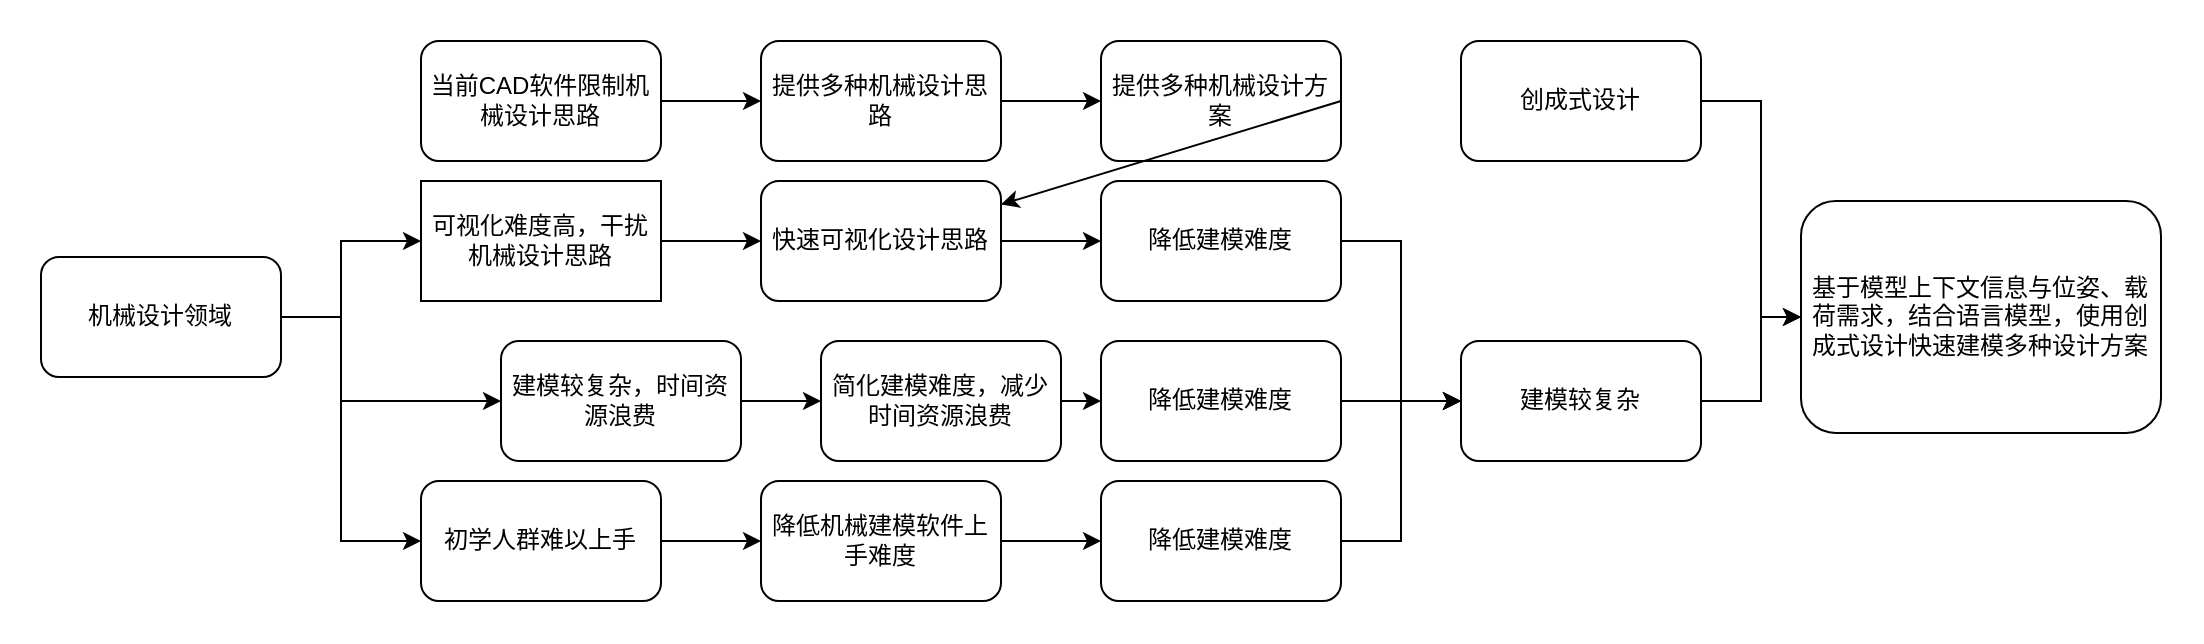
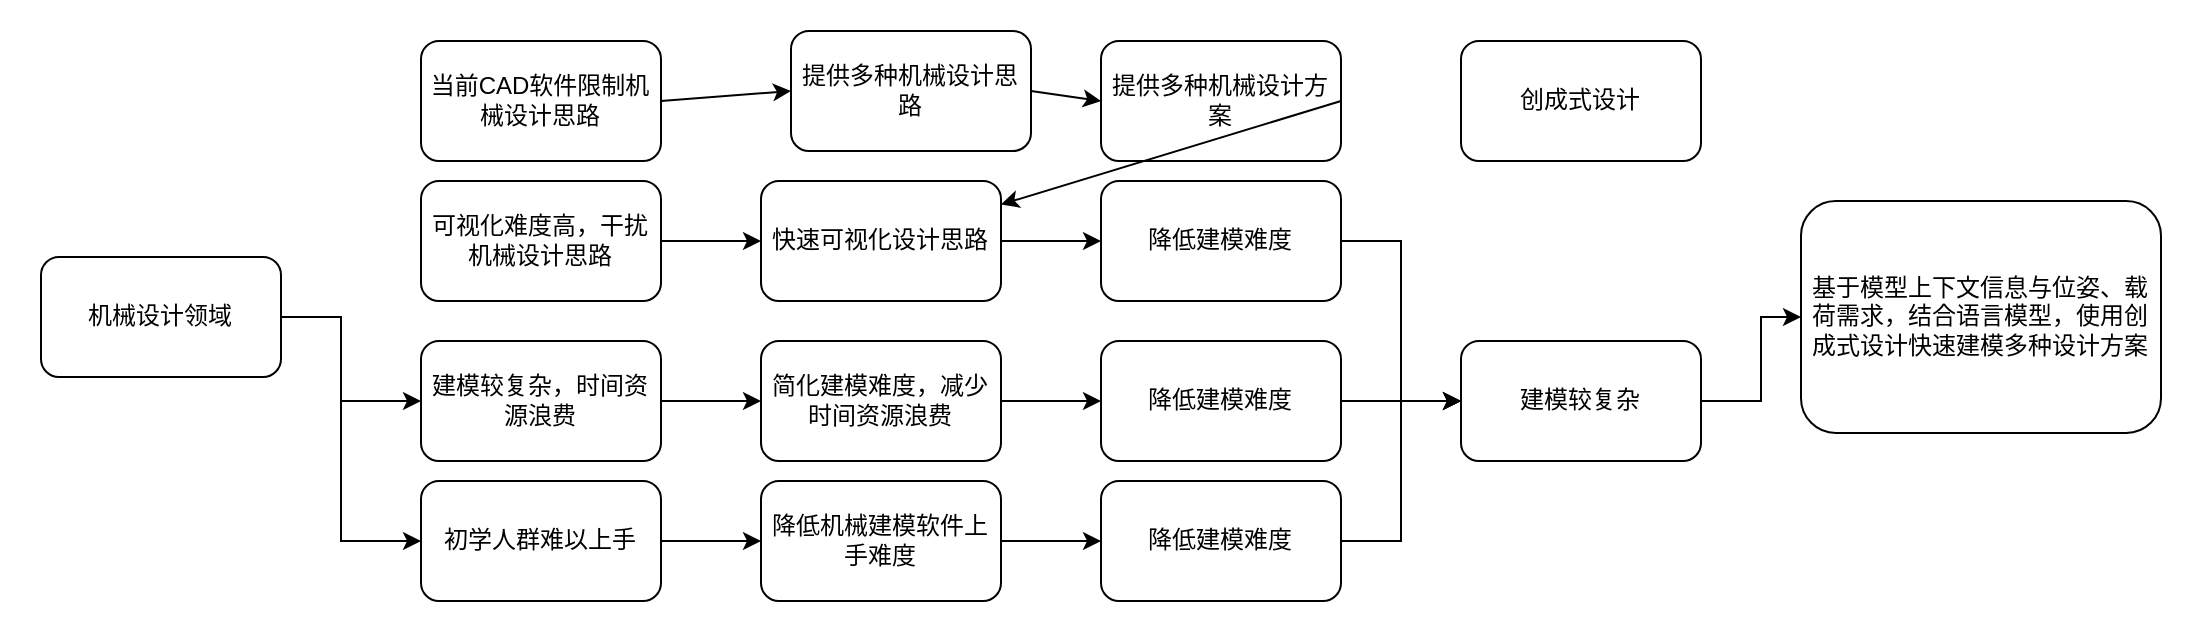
node "提供多种机械设计思路": moved (881, 101) -> (911, 91)
edge "创成式设计" -> "基于模型上下文信息与位姿、载荷需求，结合语言模型，使用创成式设计快速建模多种设计方案": removed
node "可视化难度高，干扰机械设计思路": shape rectangle -> rounded rectangle
edge "机械设计领域" -> "可视化难度高，干扰机械设计思路": removed
node "建模较复杂，时间资源浪费": moved (621, 401) -> (541, 401)
node "简化建模难度，减少时间资源浪费": moved (941, 401) -> (881, 401)
